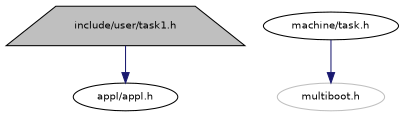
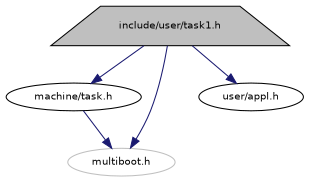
edge "include/user/task1.h" -> "machine/task.h": added
edge "include/user/task1.h" -> "multiboot.h": added
node "appl/appl.h": label "appl/appl.h" -> "user/appl.h"
